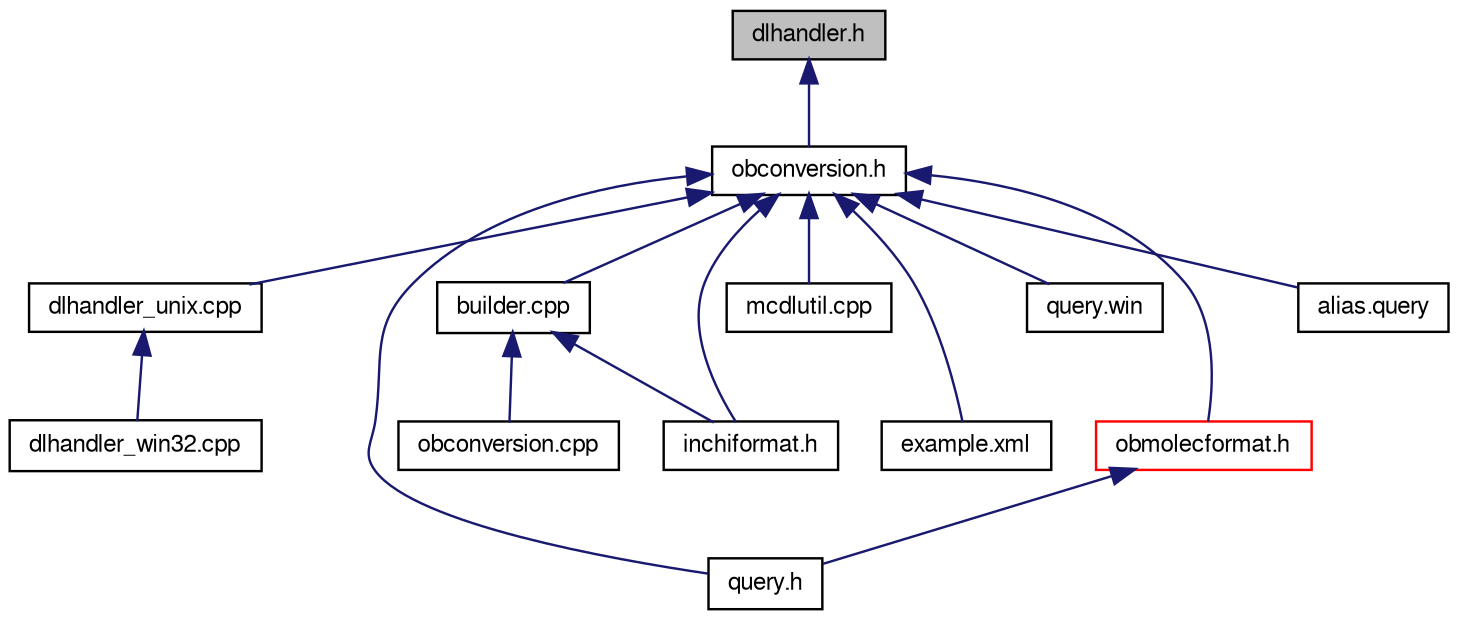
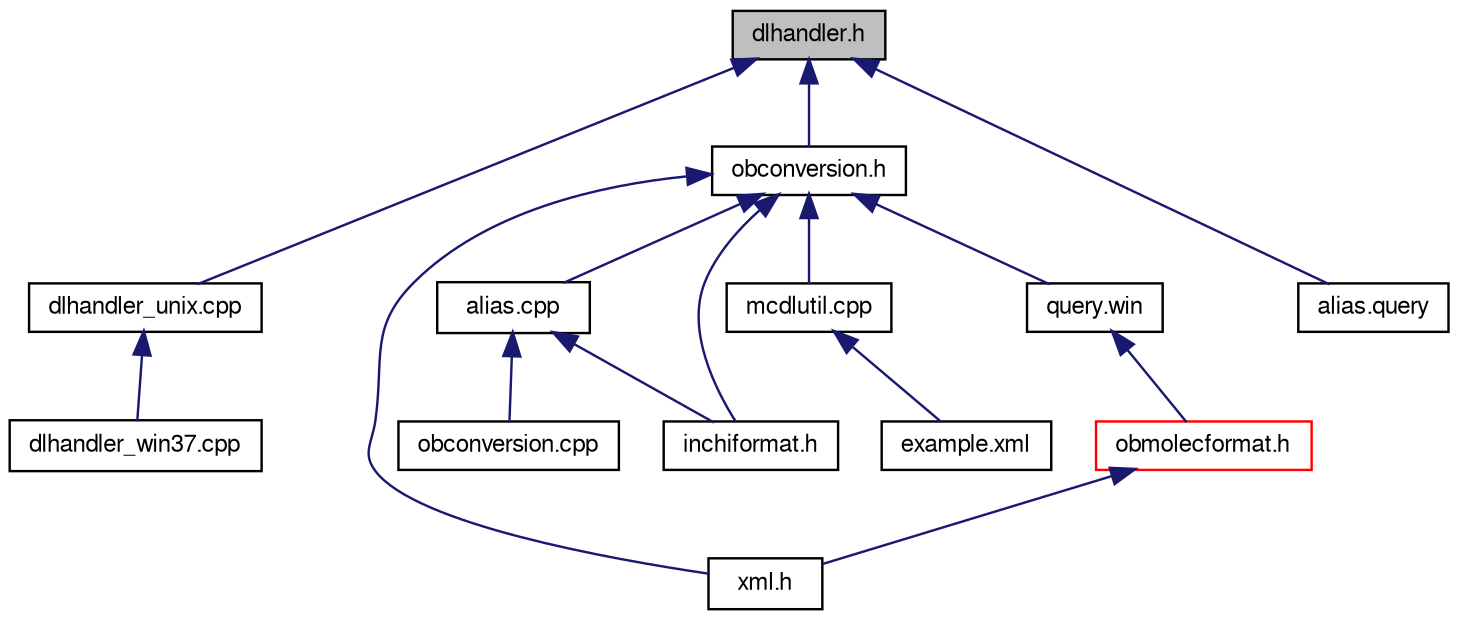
edge "obmolecformat.h" -> "obconversion.h": now "obmolecformat.h" -> "query.win"
edge "alias.query" -> "obconversion.h": now "alias.query" -> "dlhandler.h"
edge "dlhandler_unix.cpp" -> "obconversion.h": now "dlhandler_unix.cpp" -> "dlhandler.h"
edge "example.xml" -> "obconversion.h": now "example.xml" -> "mcdlutil.cpp"
node "builder.cpp": label "builder.cpp" -> "alias.cpp"
node "dlhandler_win32.cpp": label "dlhandler_win32.cpp" -> "dlhandler_win37.cpp"
node "query.h": label "query.h" -> "xml.h"
